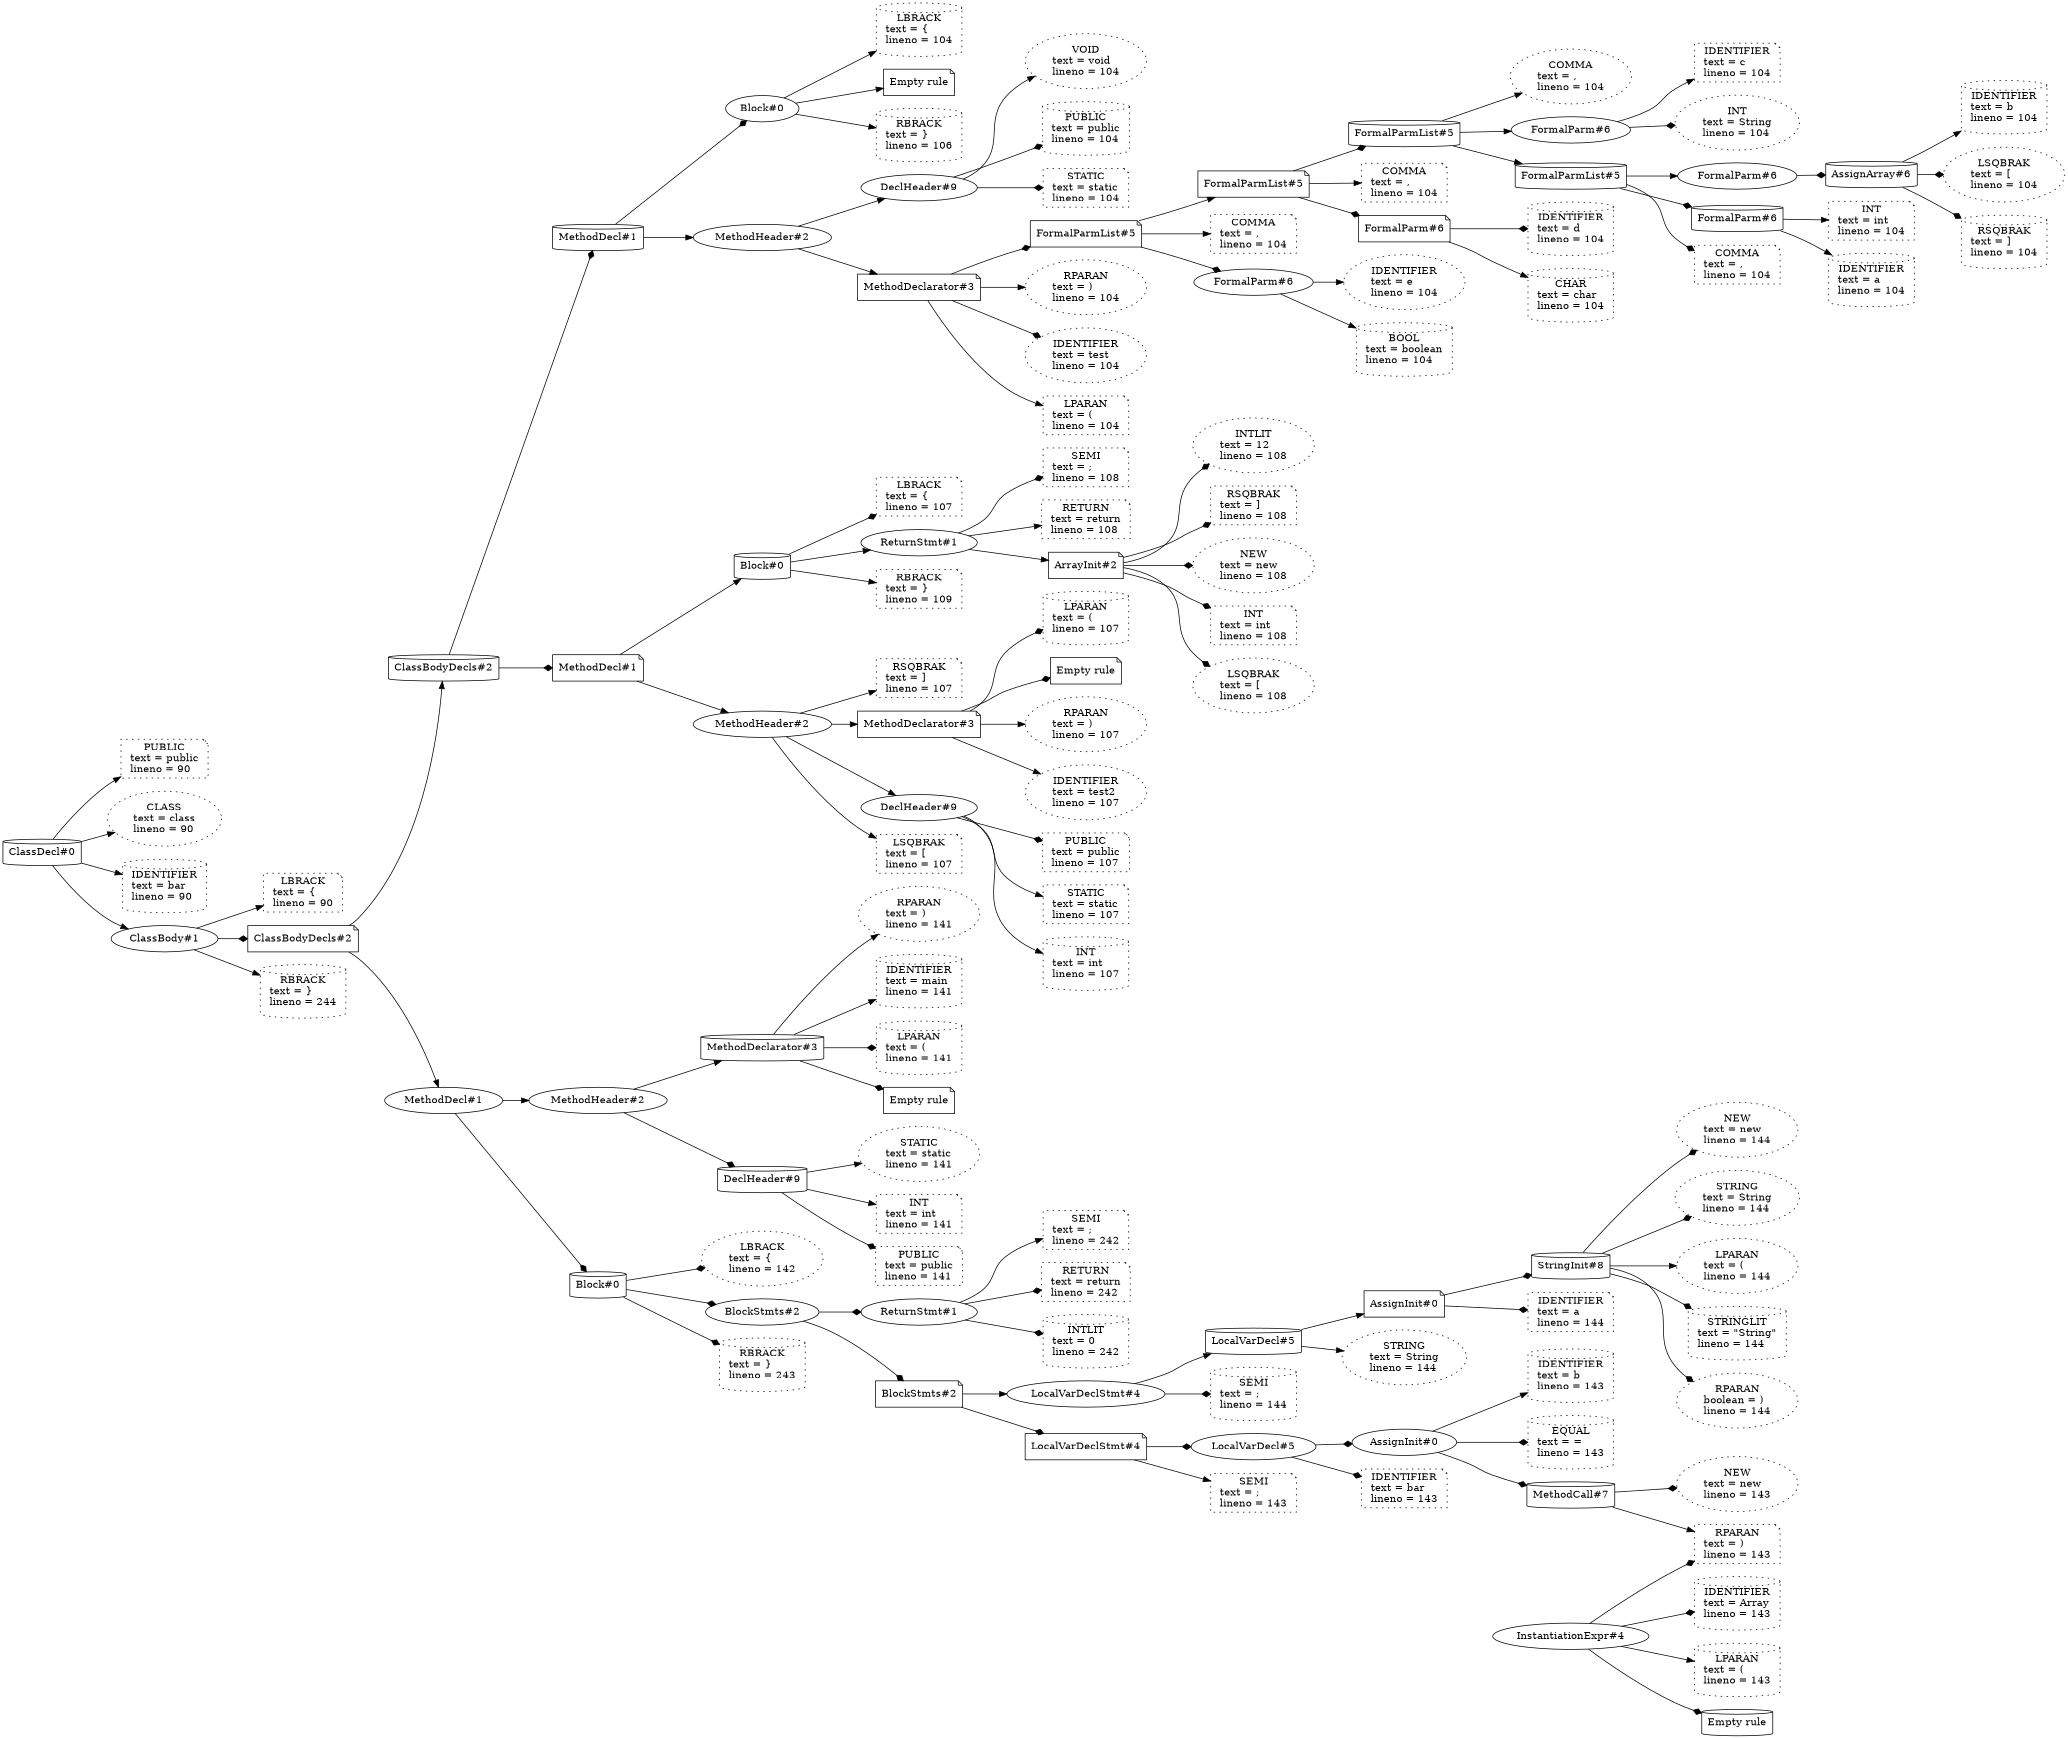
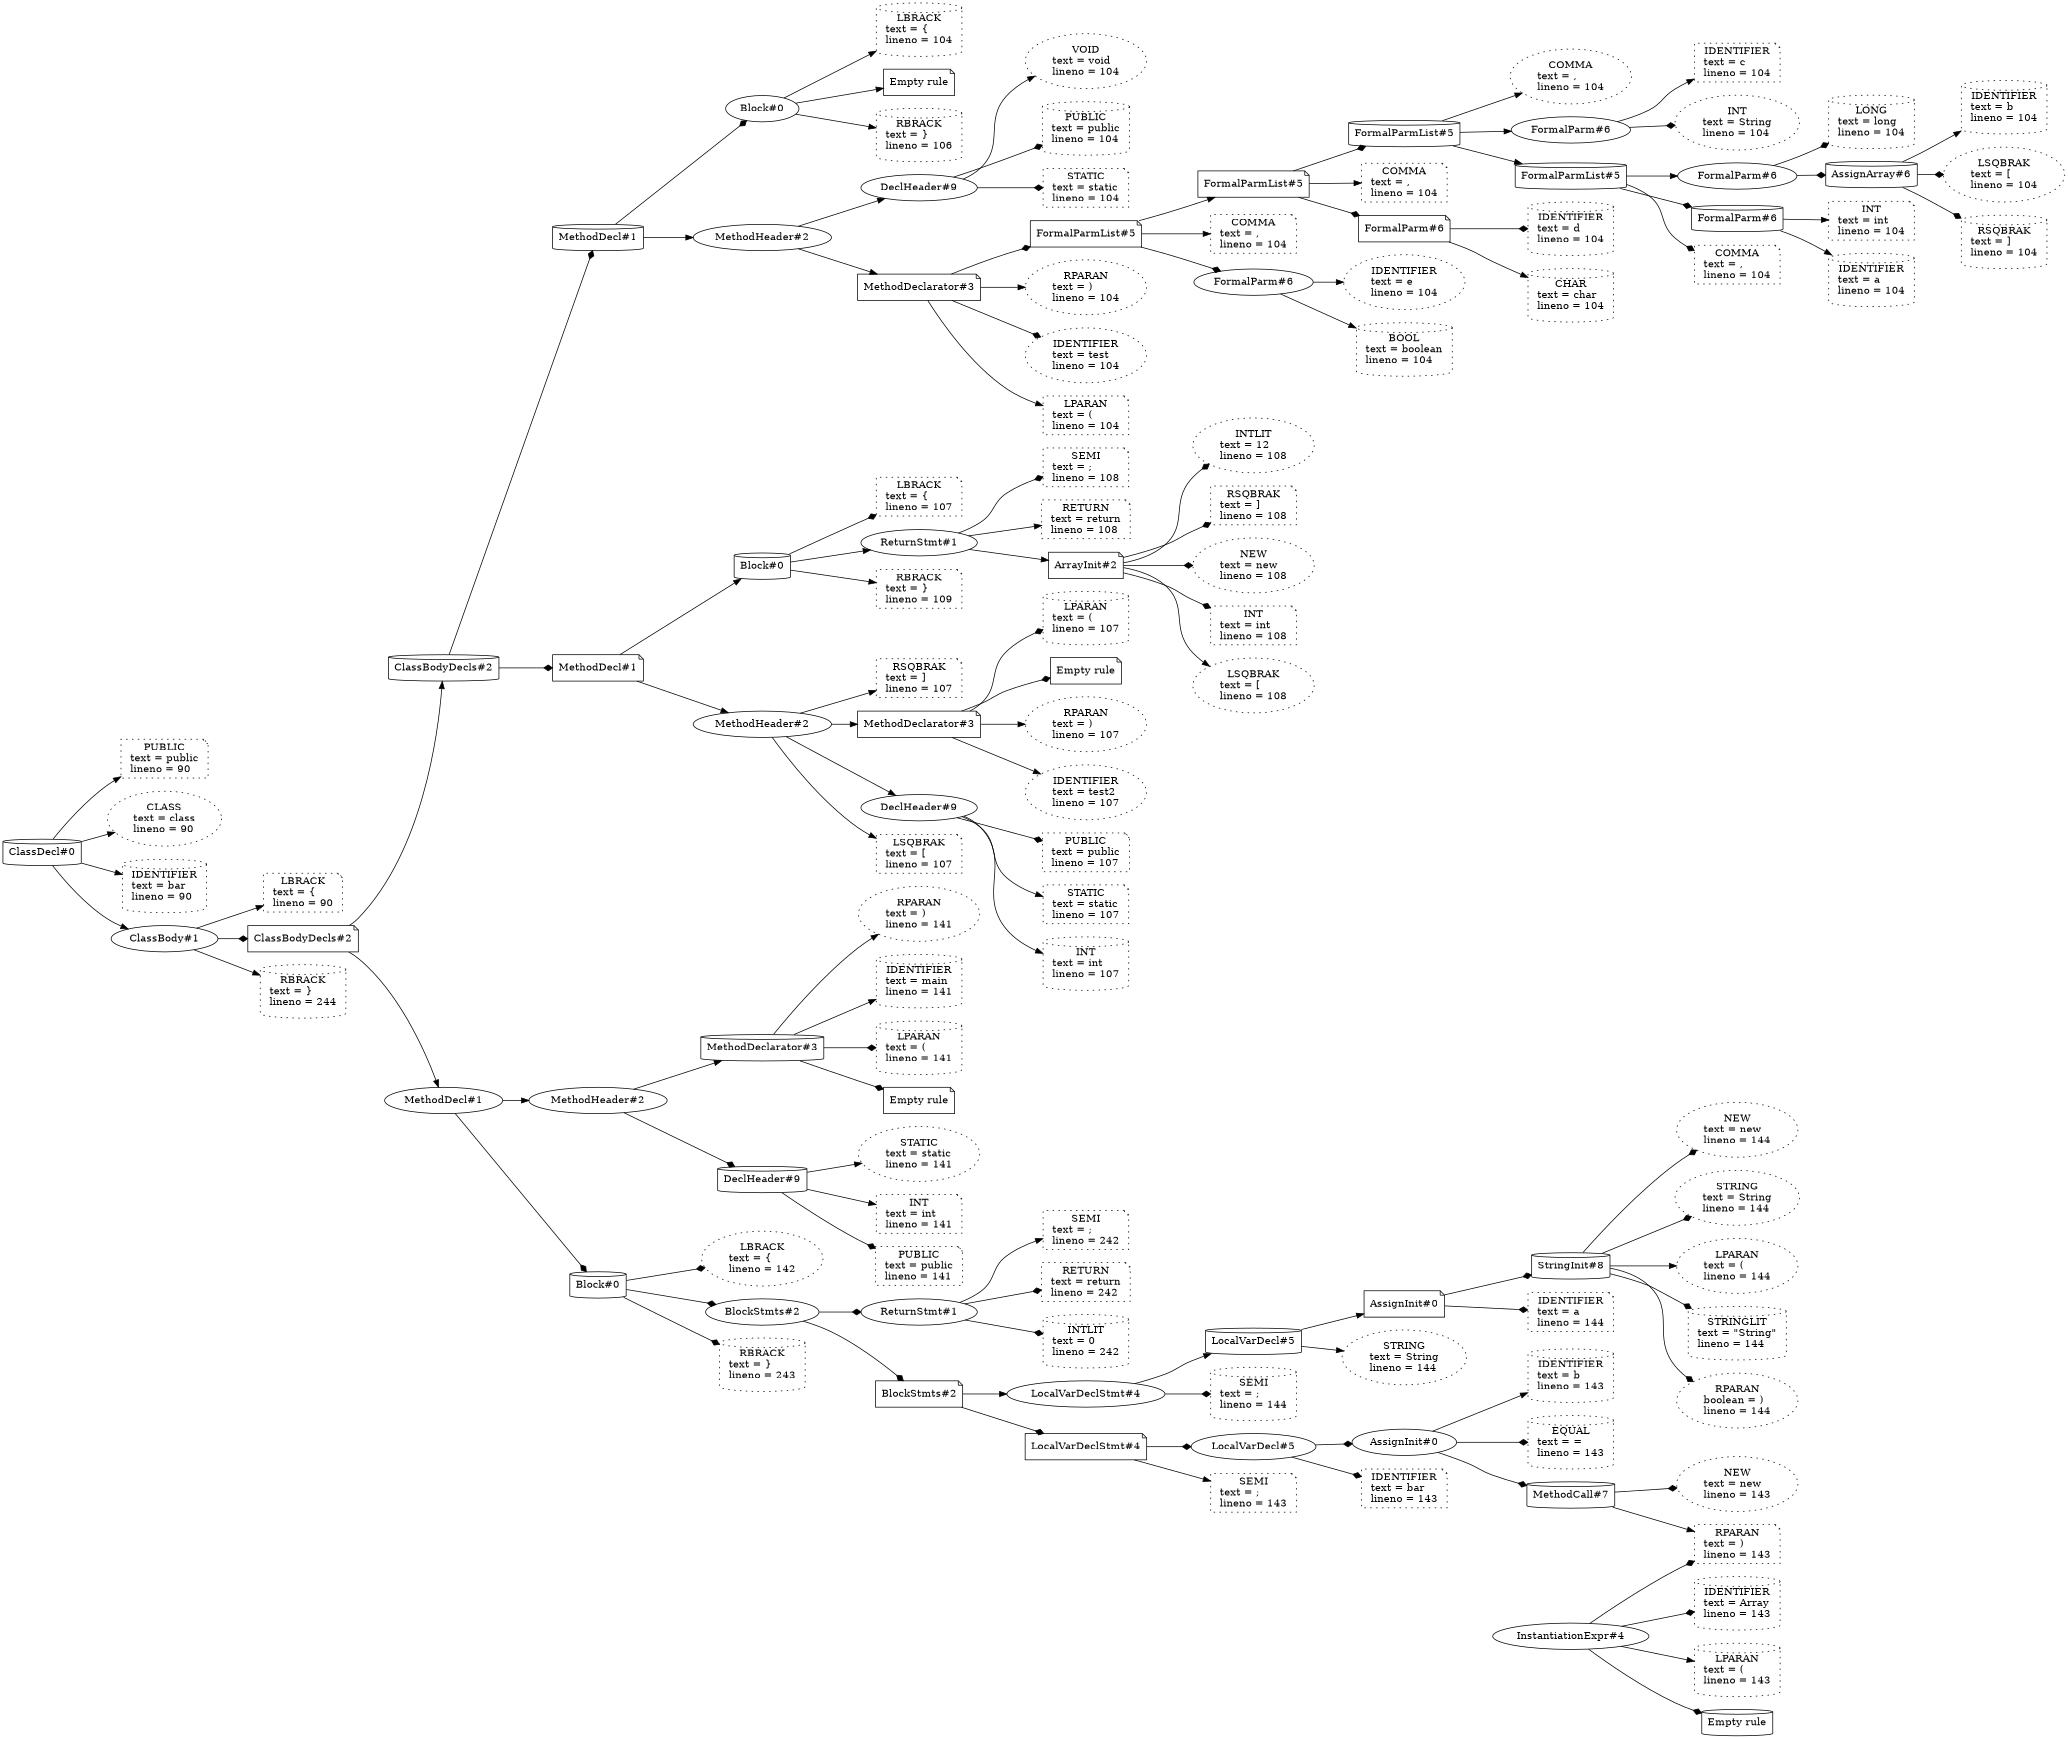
node "LONG text = long lineno = 104": added
edge "ArrayInit#2" -> "LSQBRAK text = [ lineno = 108": arrowhead diamond -> normal
